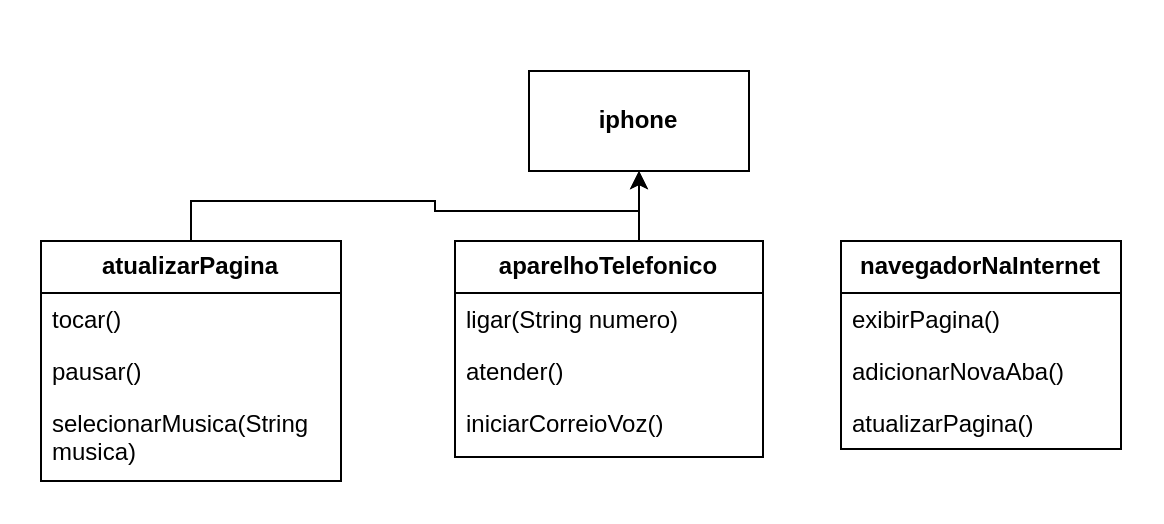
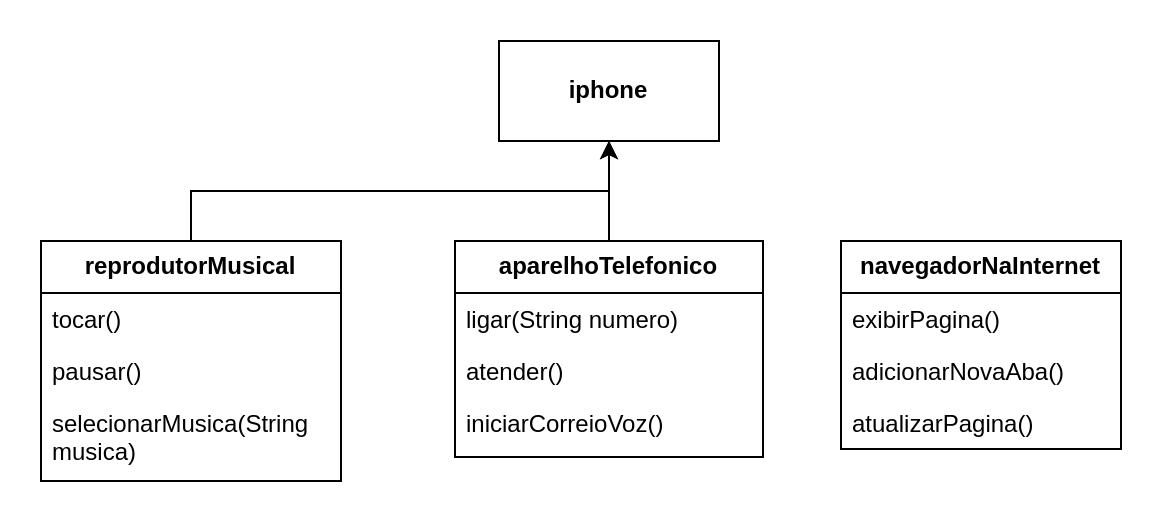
node "iphone": moved (639, 121) -> (609, 91)
node "atualizarPagina": label "atualizarPagina" -> "reprodutorMusical"
